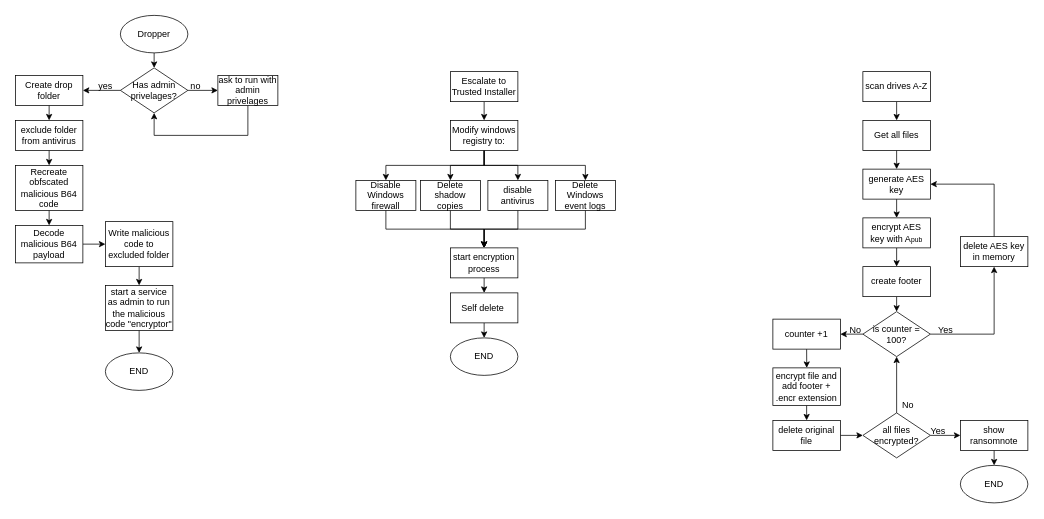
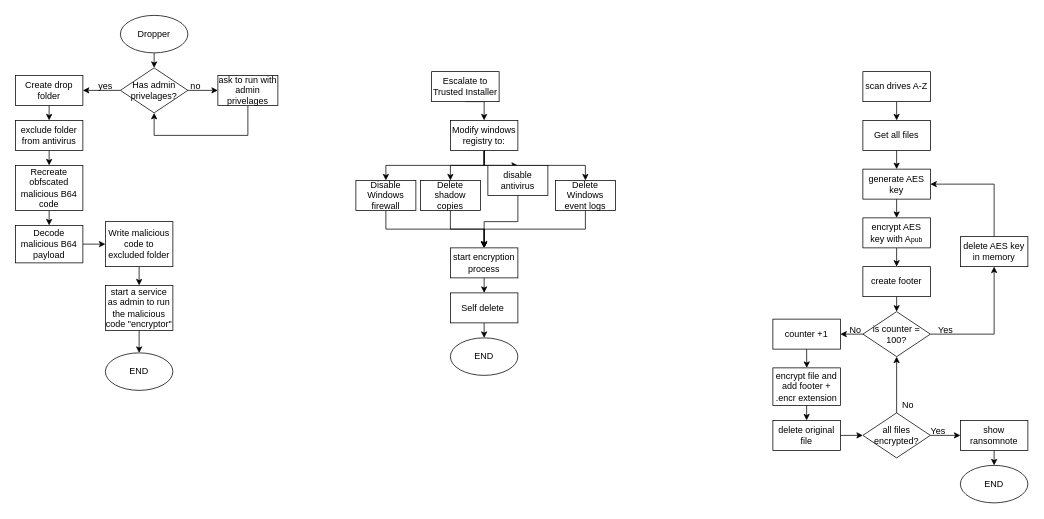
node "Escalate to Trusted Installer": moved (484, 87) -> (465, 87)
node "disable antivirus": moved (518, 195) -> (518, 180)
